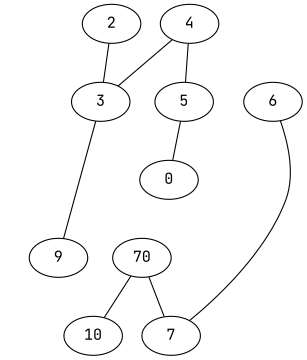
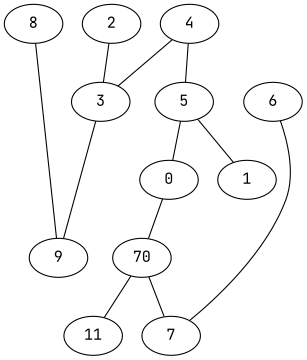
node "8": added
node "1": added
edge "0" -- "70": added
node "10": label "10" -> "11"
